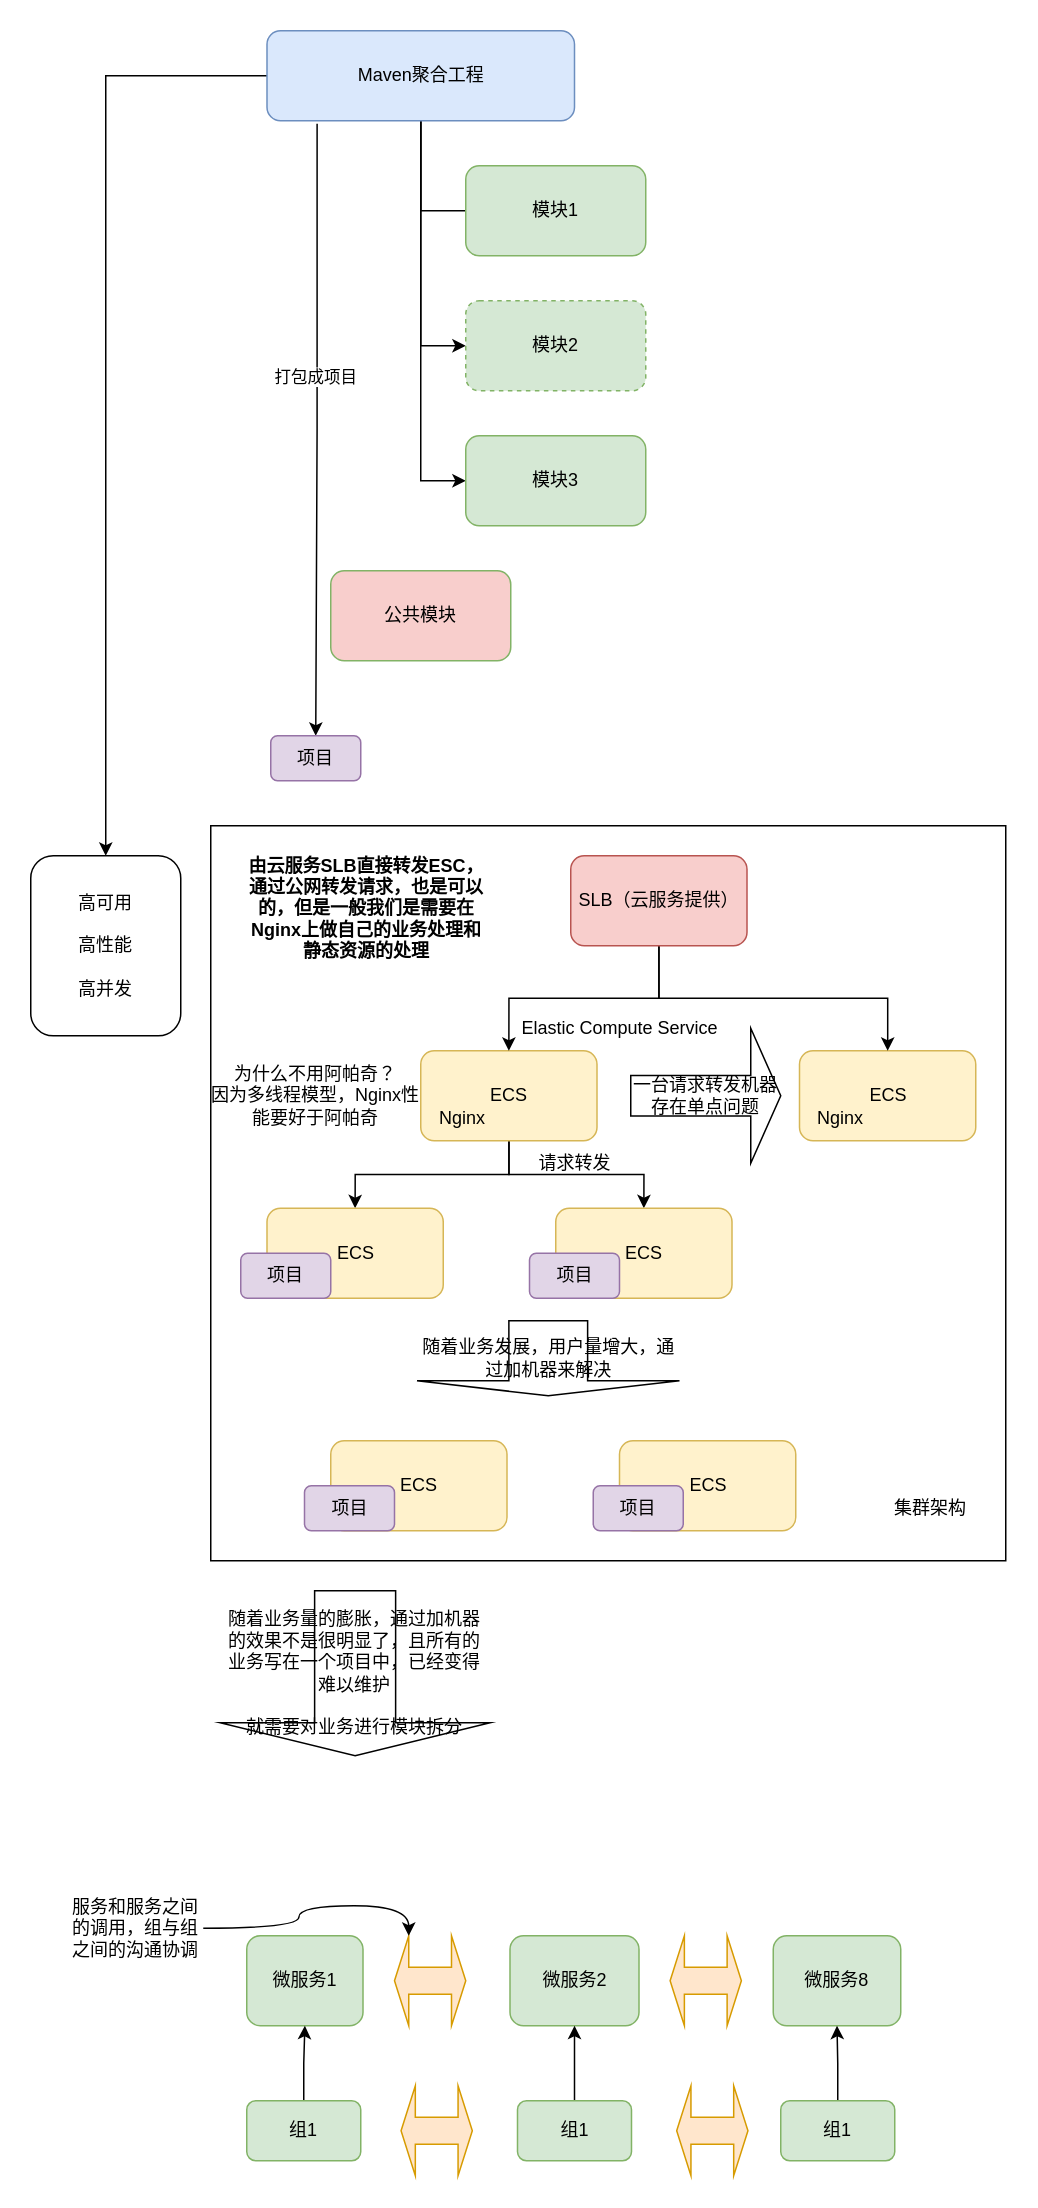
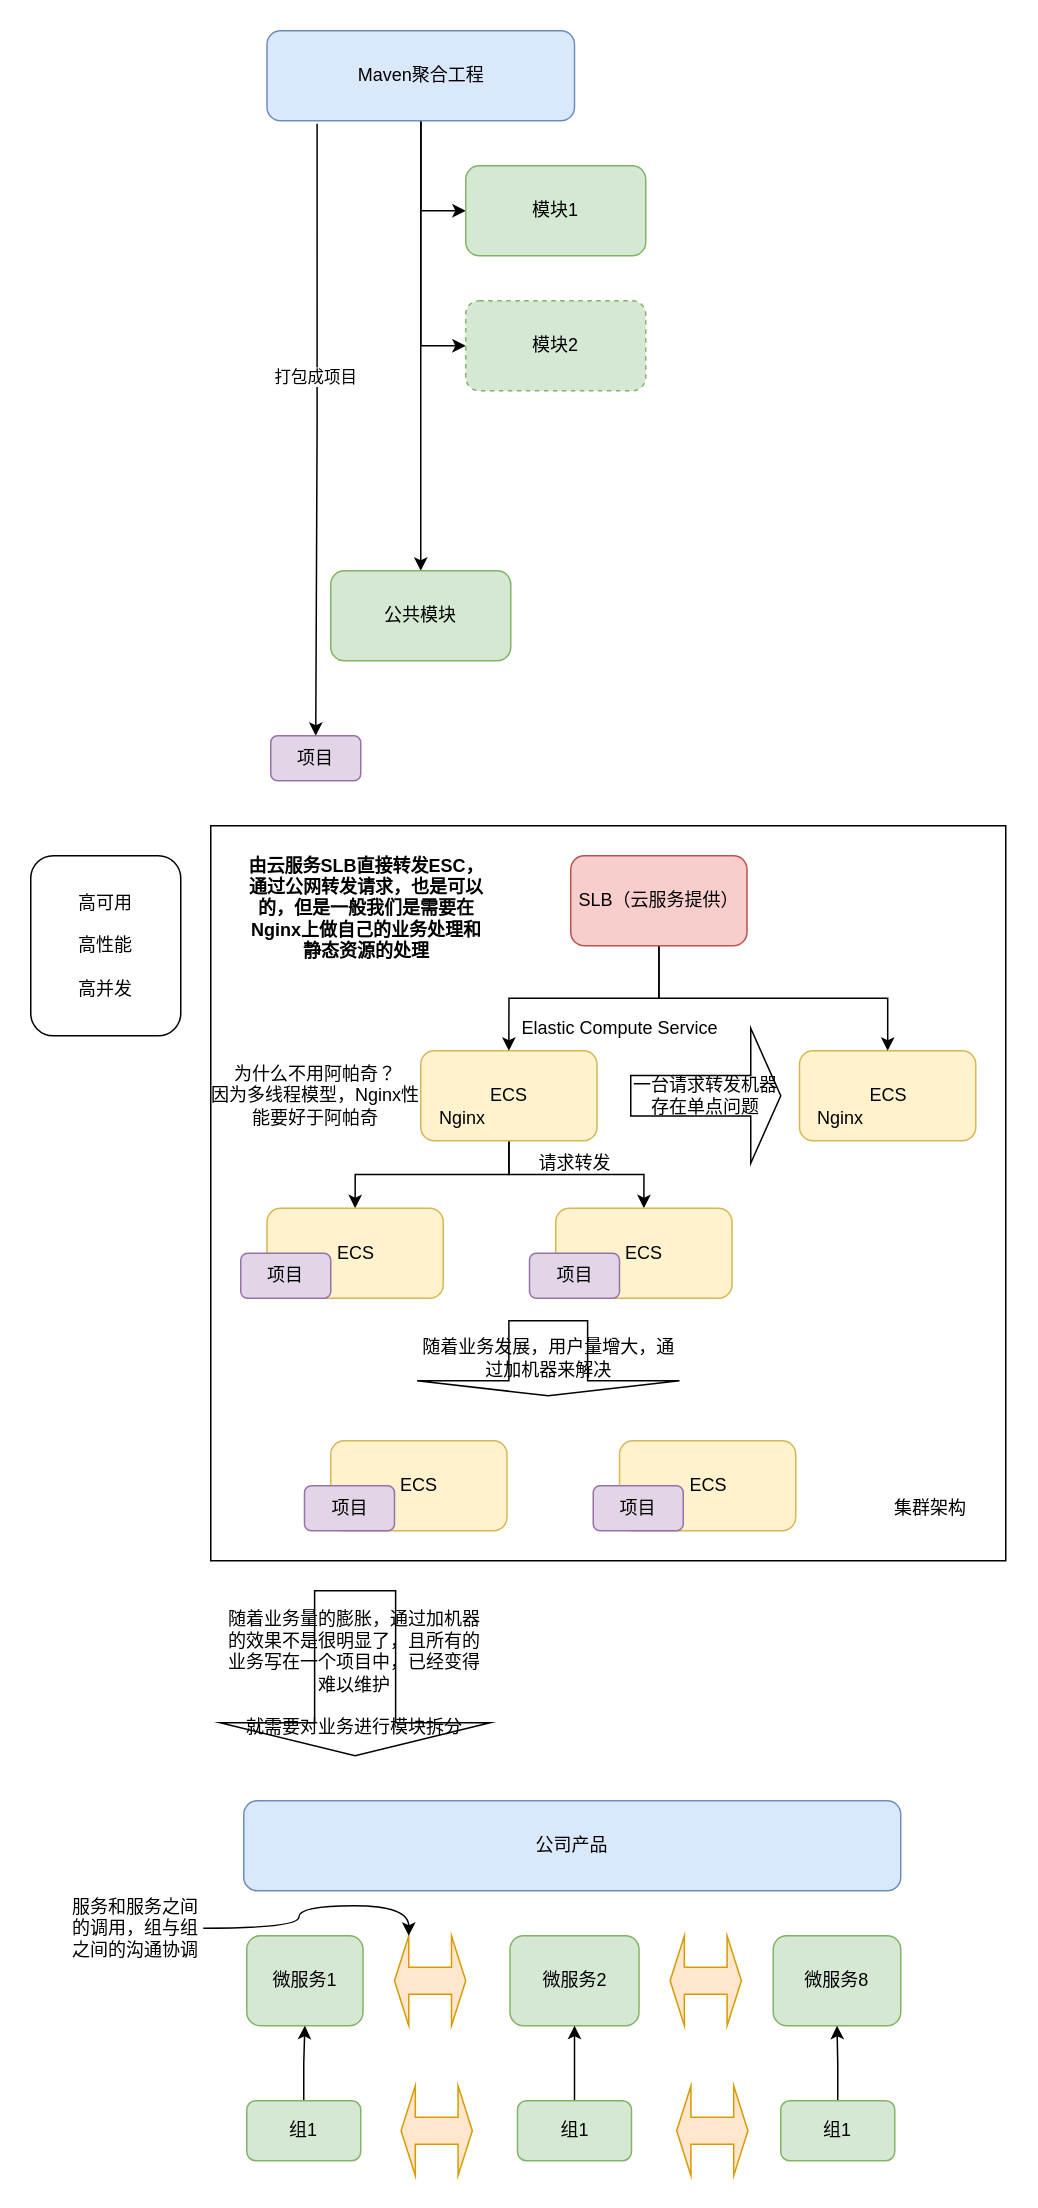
edge "Maven聚合工程" -- "模块1": arrowhead none -> classic
edge "Maven聚合工程" -> "高可用 高性能 高并发": now "Maven聚合工程" -> "公共模块"
edge "Maven聚合工程" -> "模块3": removed
node "模块3": removed
node "公共模块": fillcolor #f8cecc -> #d5e8d4
node "公司产品": added
